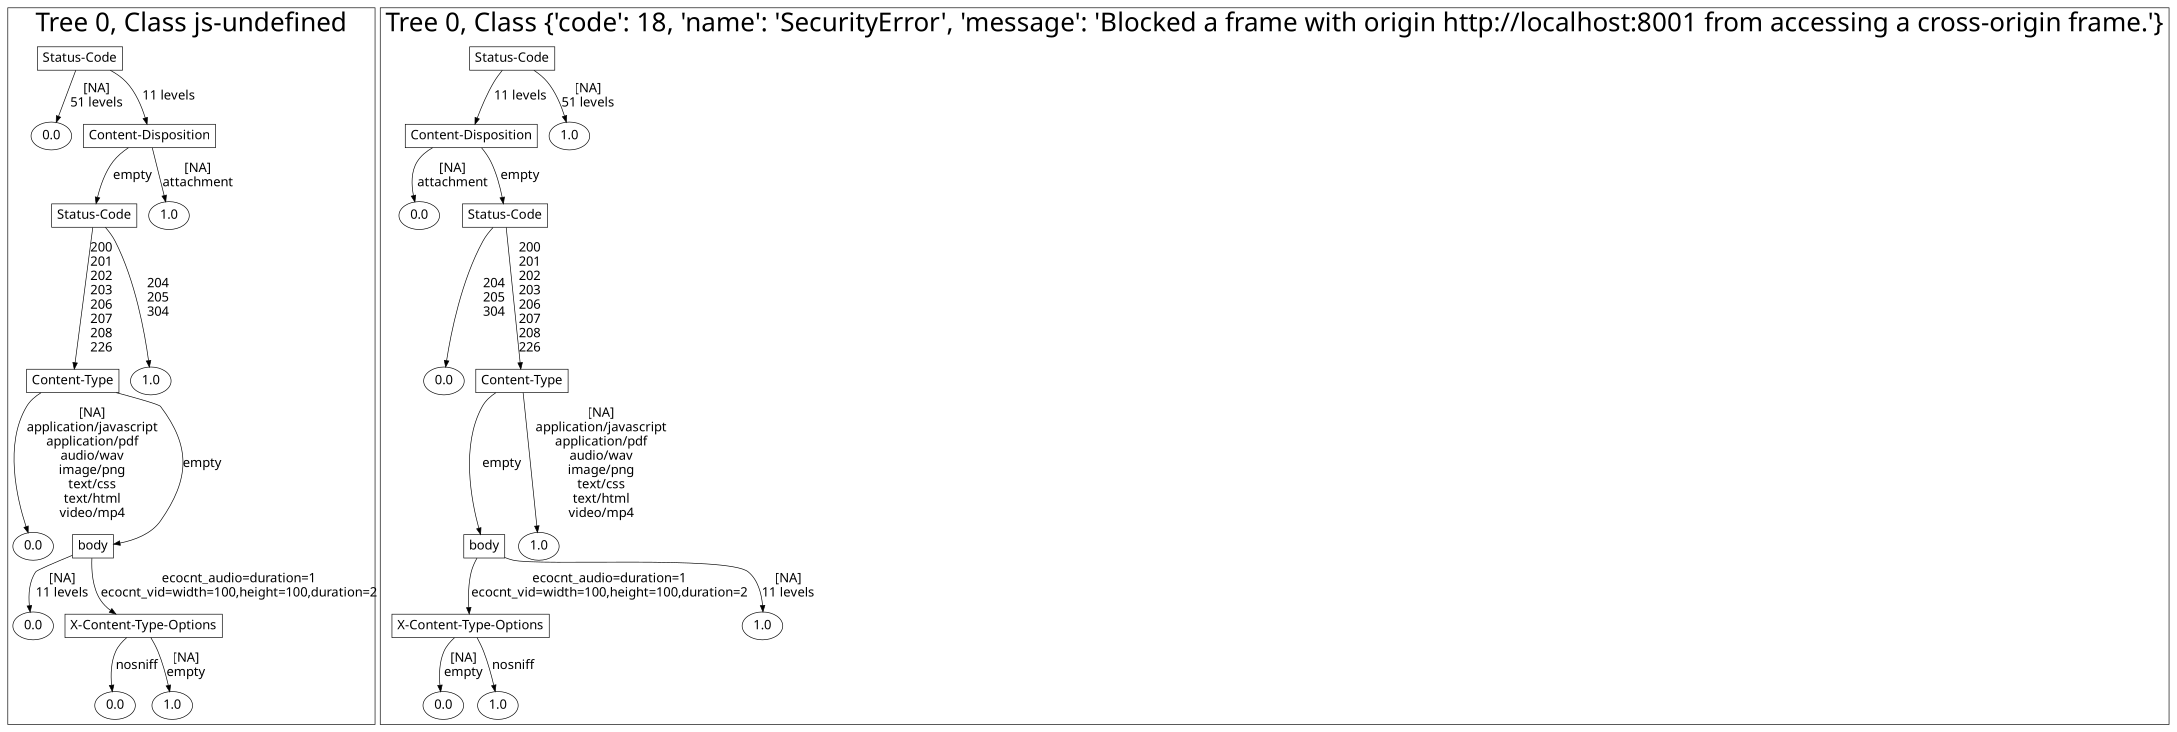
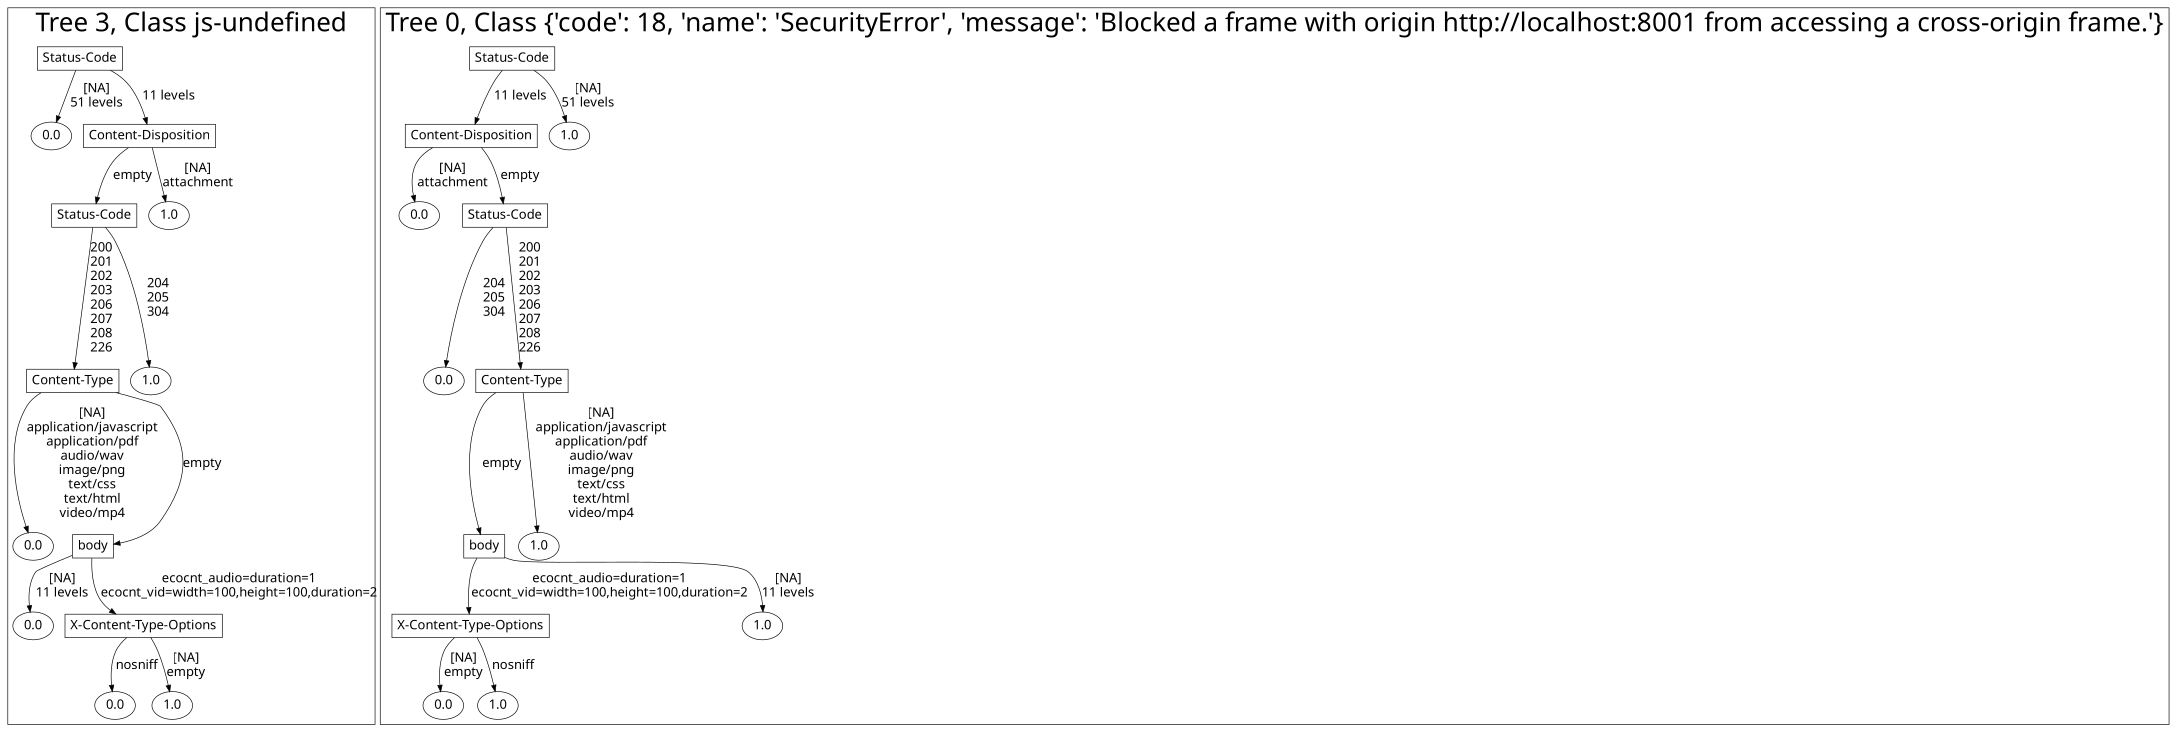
cluster "Tree 0, Class js-undefined": label "Tree 0, Class js-undefined" -> "Tree 3, Class js-undefined"
